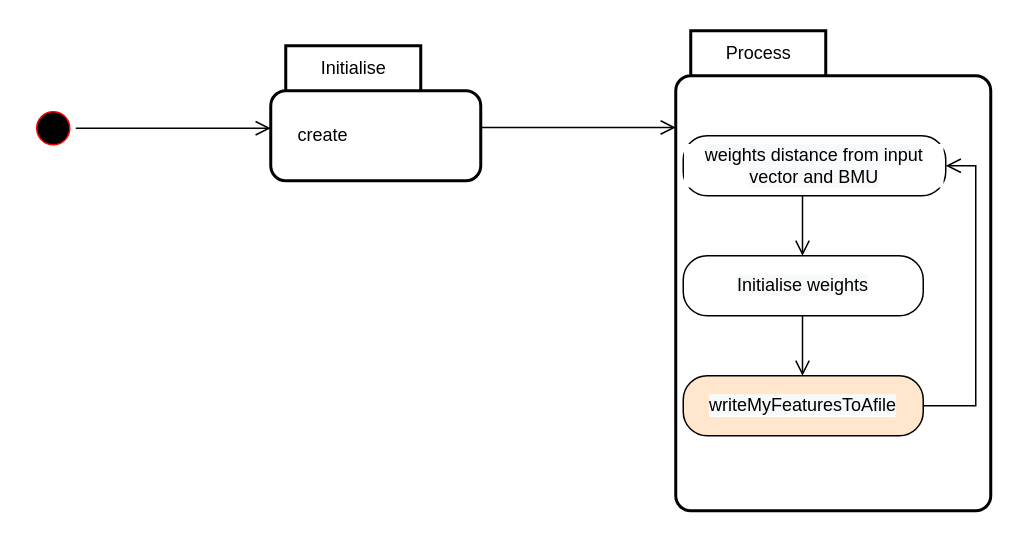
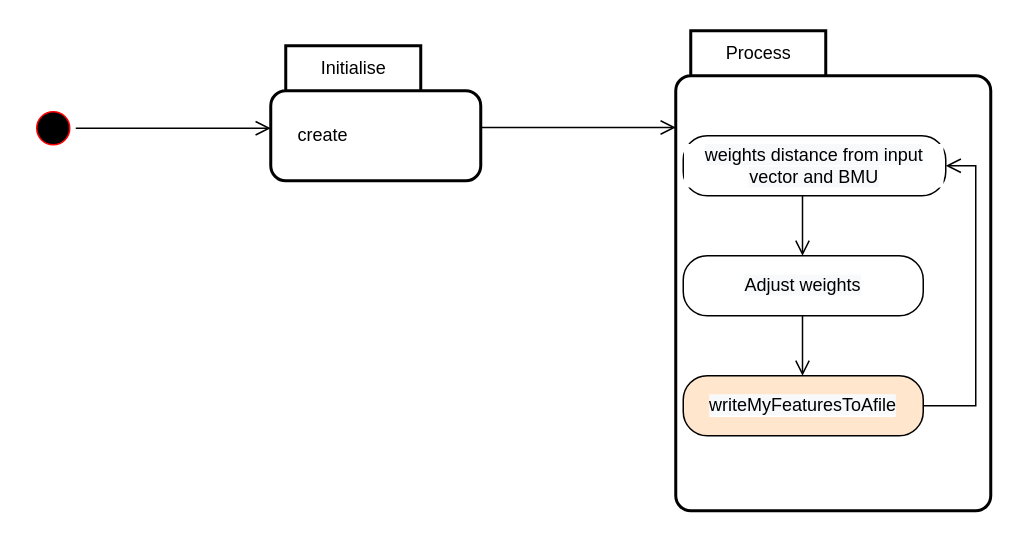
node "Initialise weights": label "Initialise weights" -> "Adjust weights"
